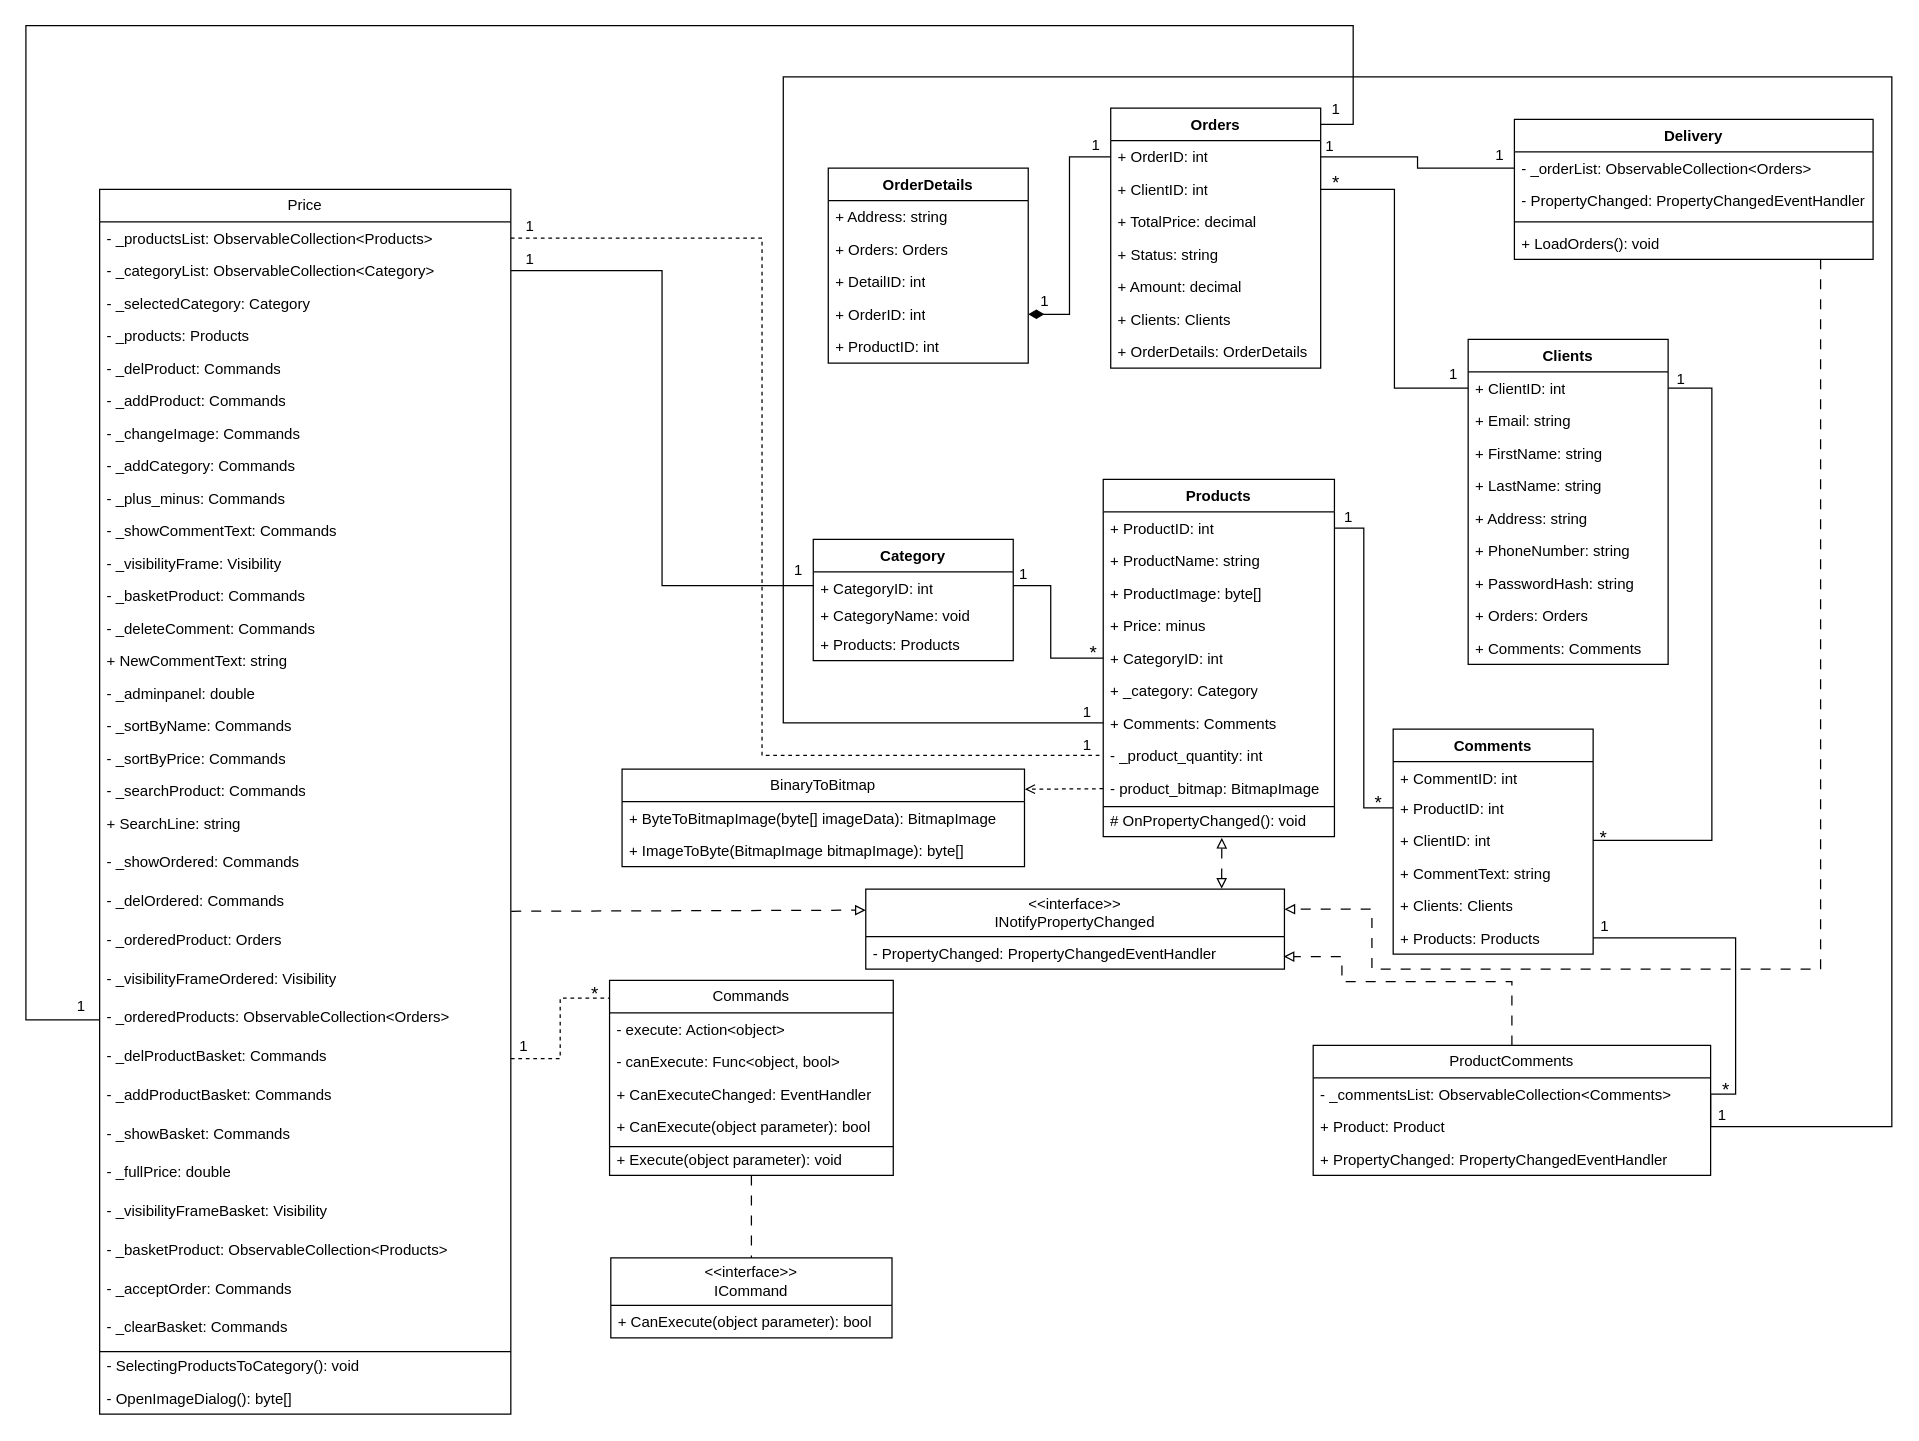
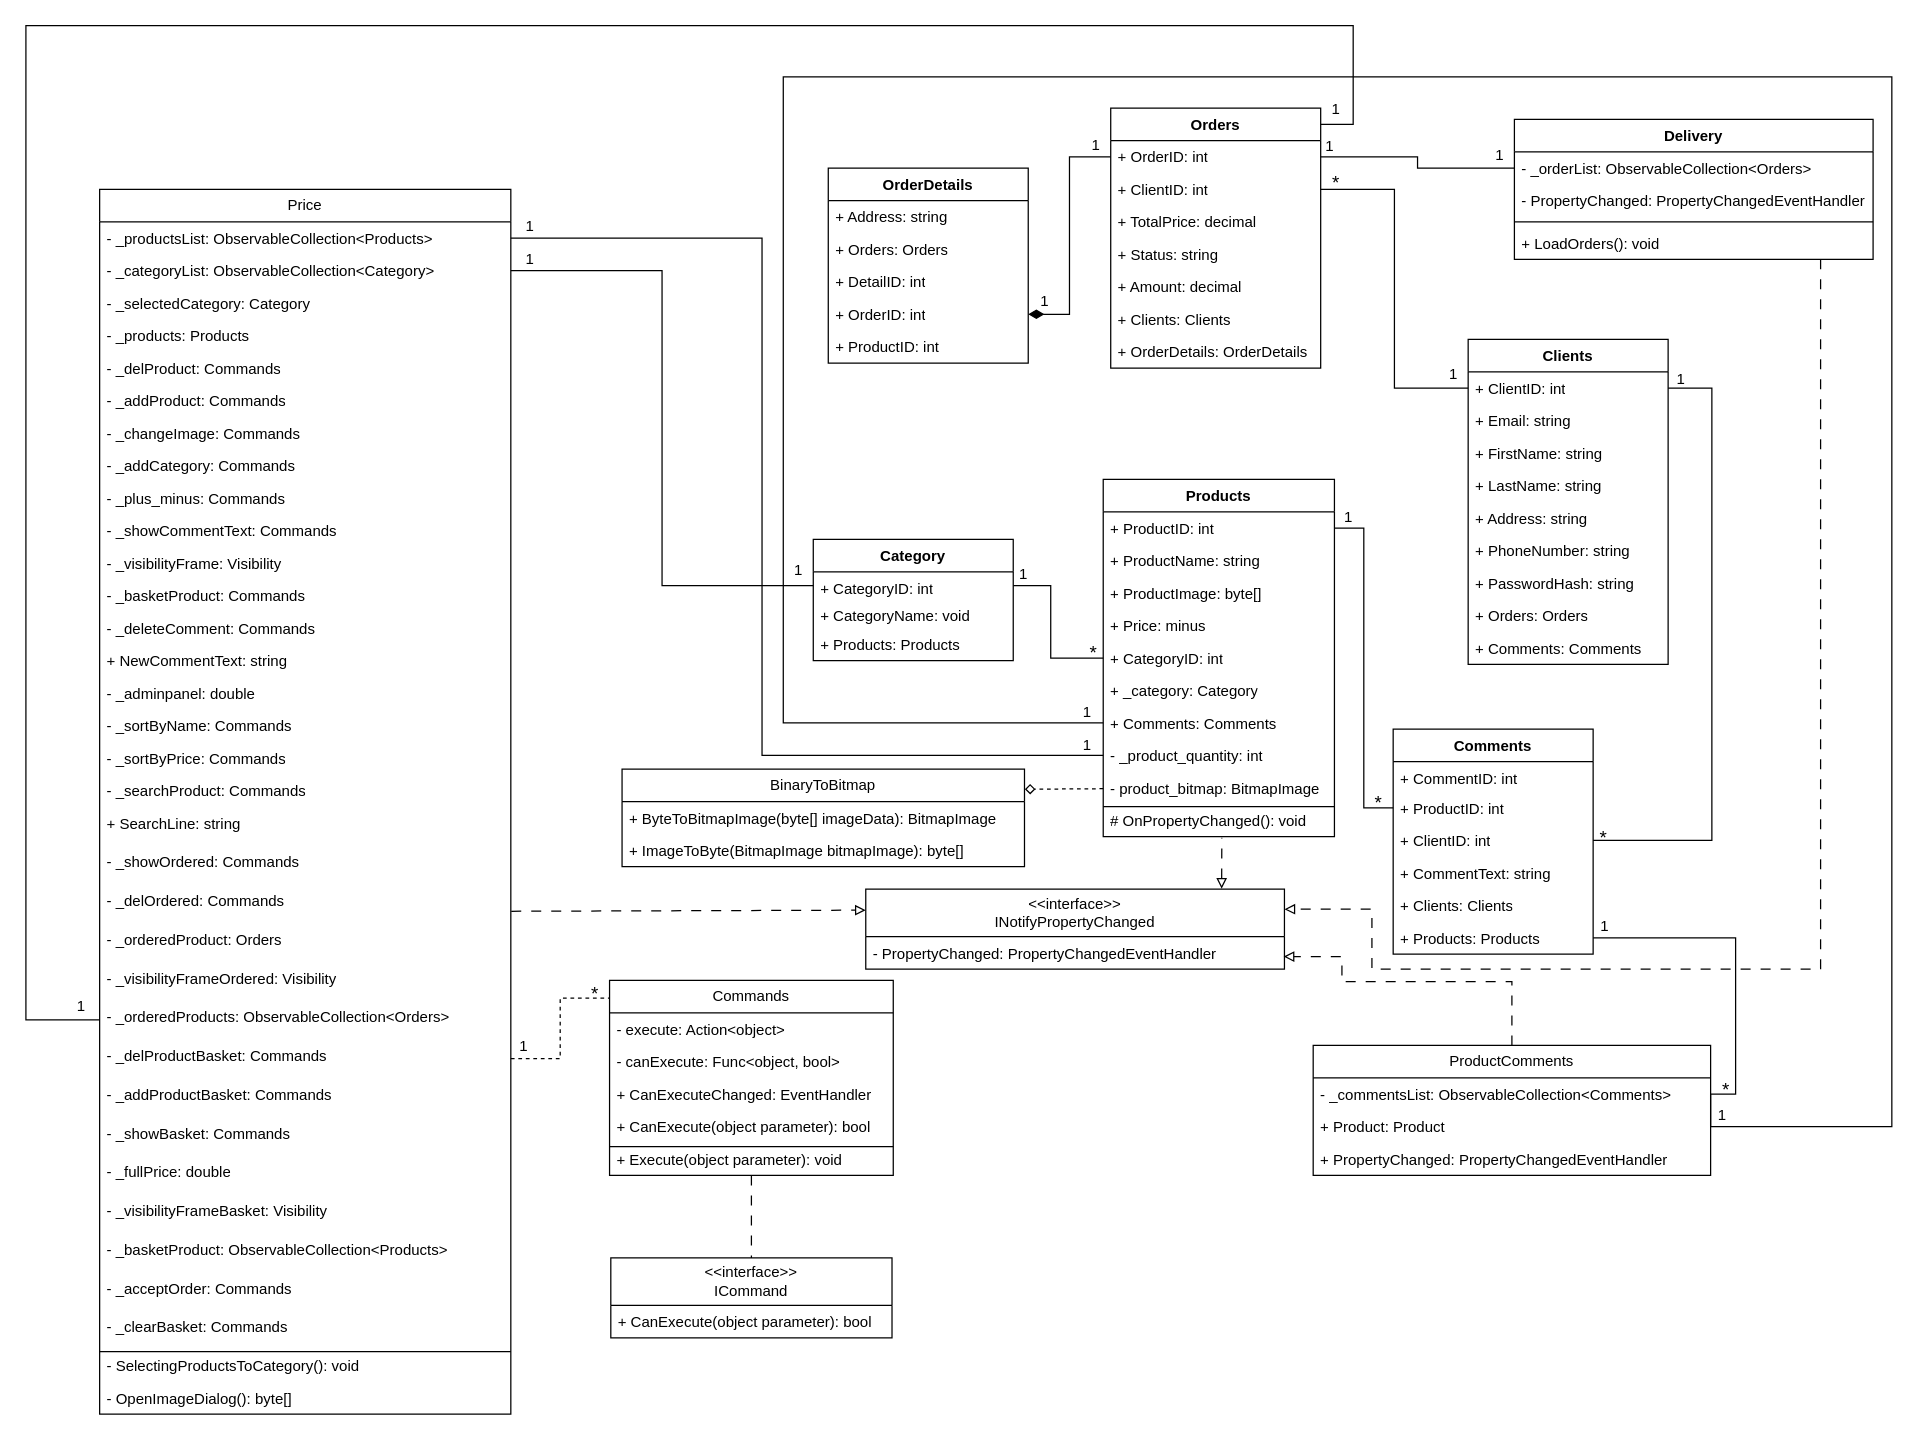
edge "- _productsList: ObservableCollection<Products>" -- "- _product_quantity: int": style dashed -> solid
edge "- product_bitmap: BitmapImage" -> "BinaryToBitmap": arrowhead open -> diamond
edge "# OnPropertyChanged(): void" -- "<<interface>> INotifyPropertyChanged": arrowhead block -> none
